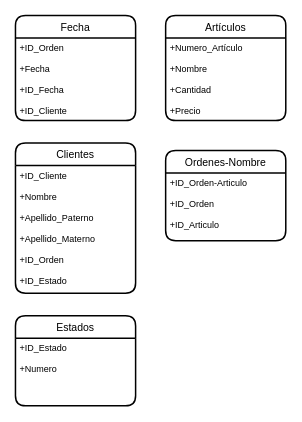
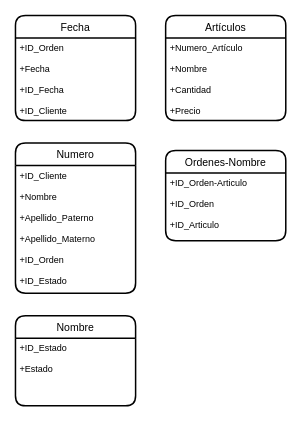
node "Clientes": label "Clientes" -> "Numero"
node "Estados": label "Estados" -> "Nombre"
node "+ID_Estado +Numero": label "+ID_Estado +Numero" -> "+ID_Estado +Estado"
